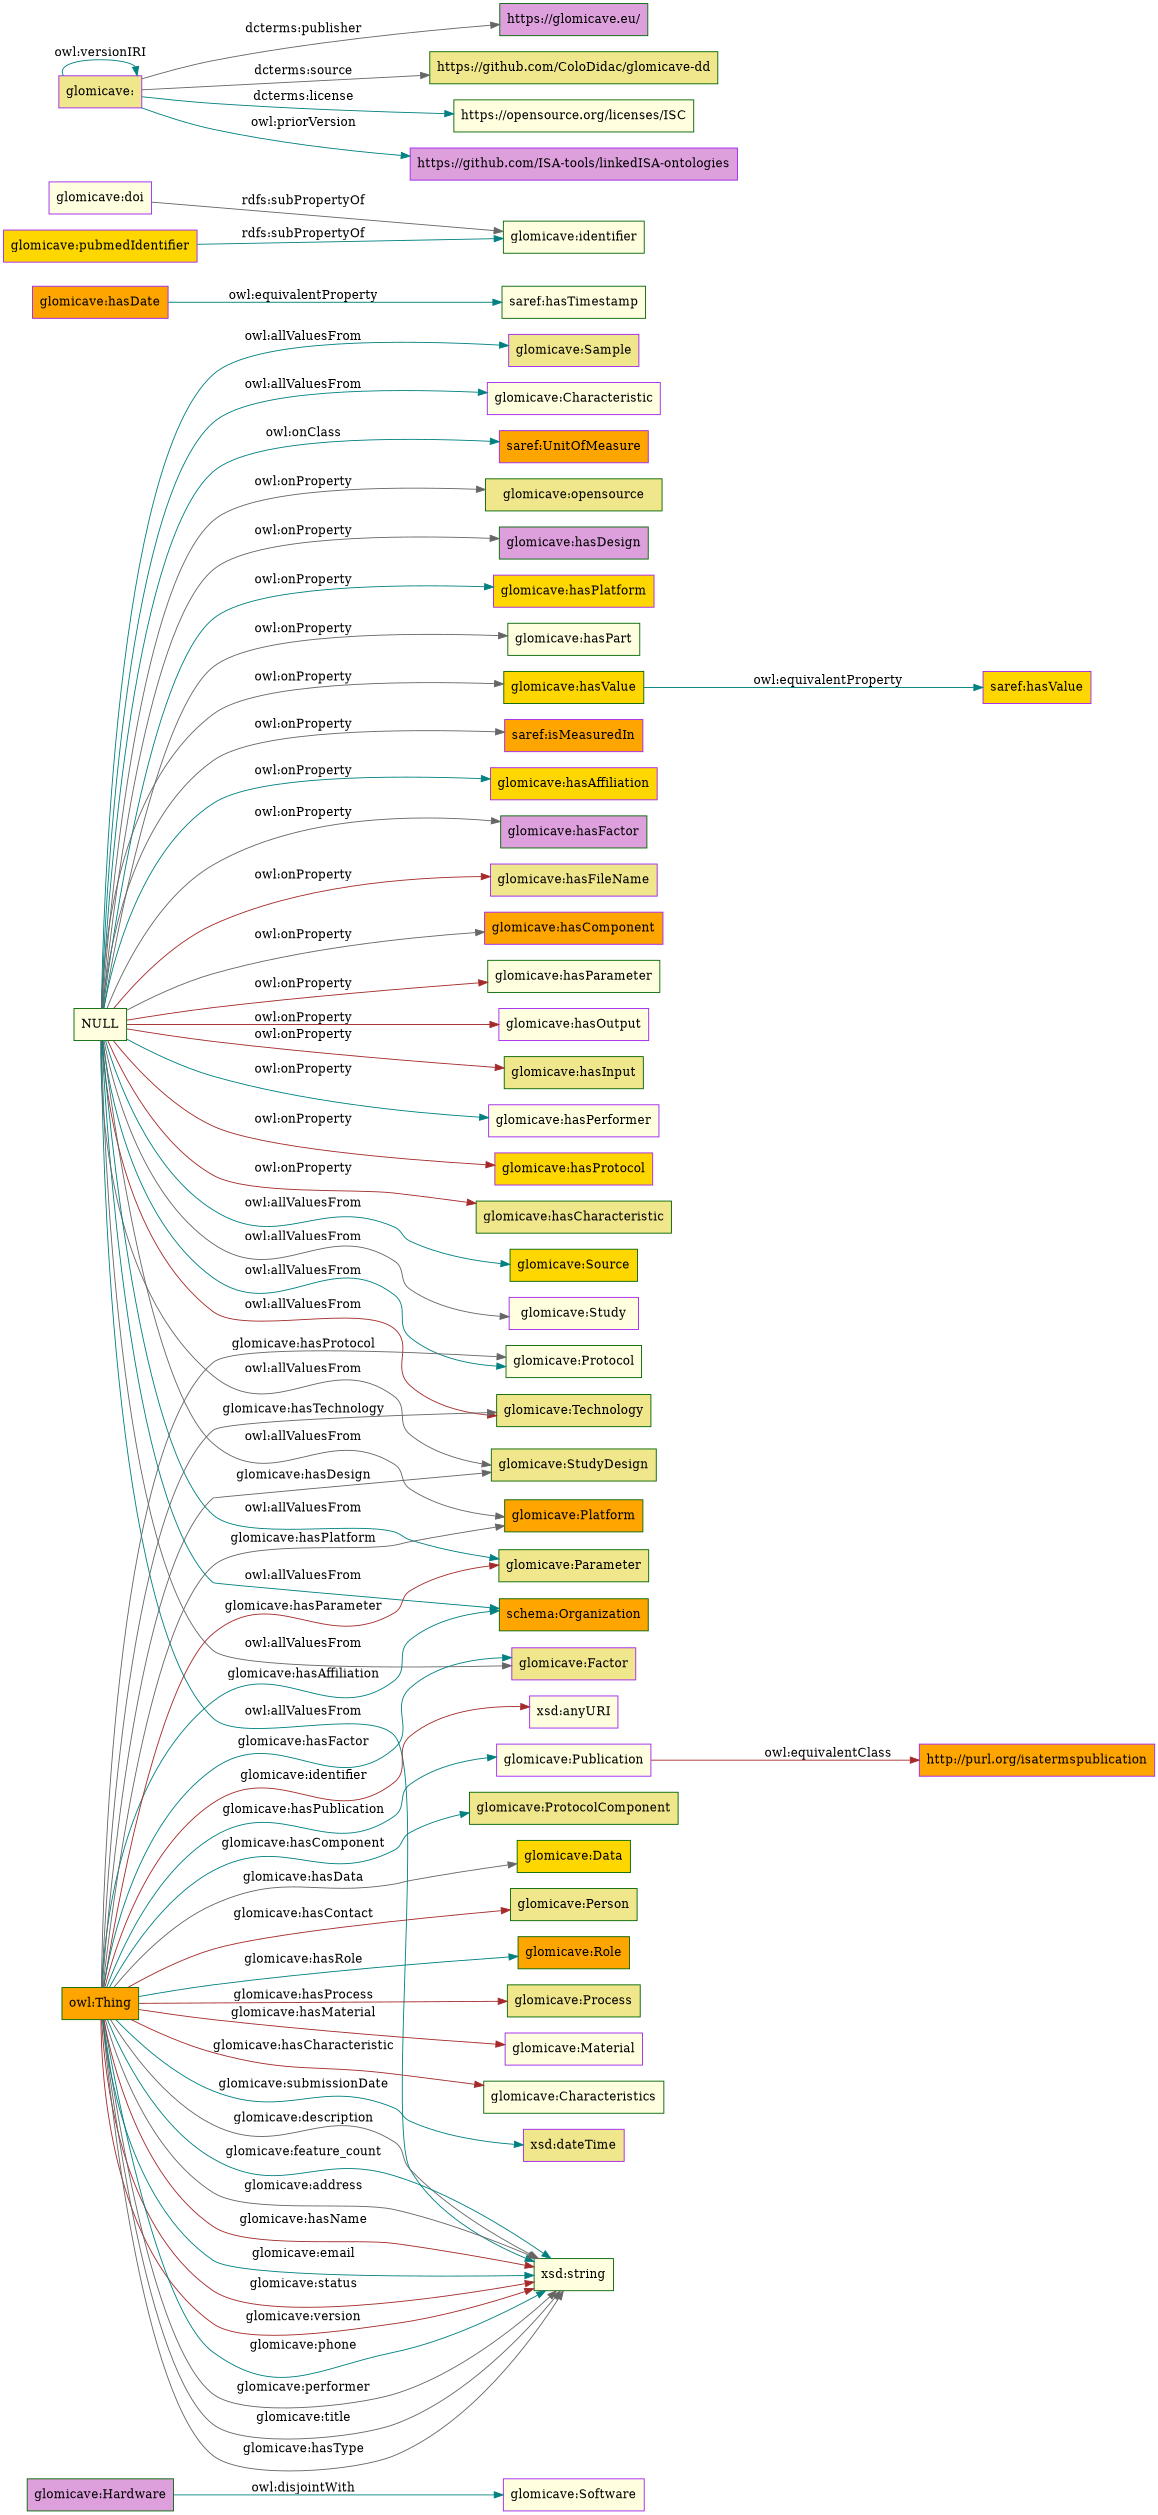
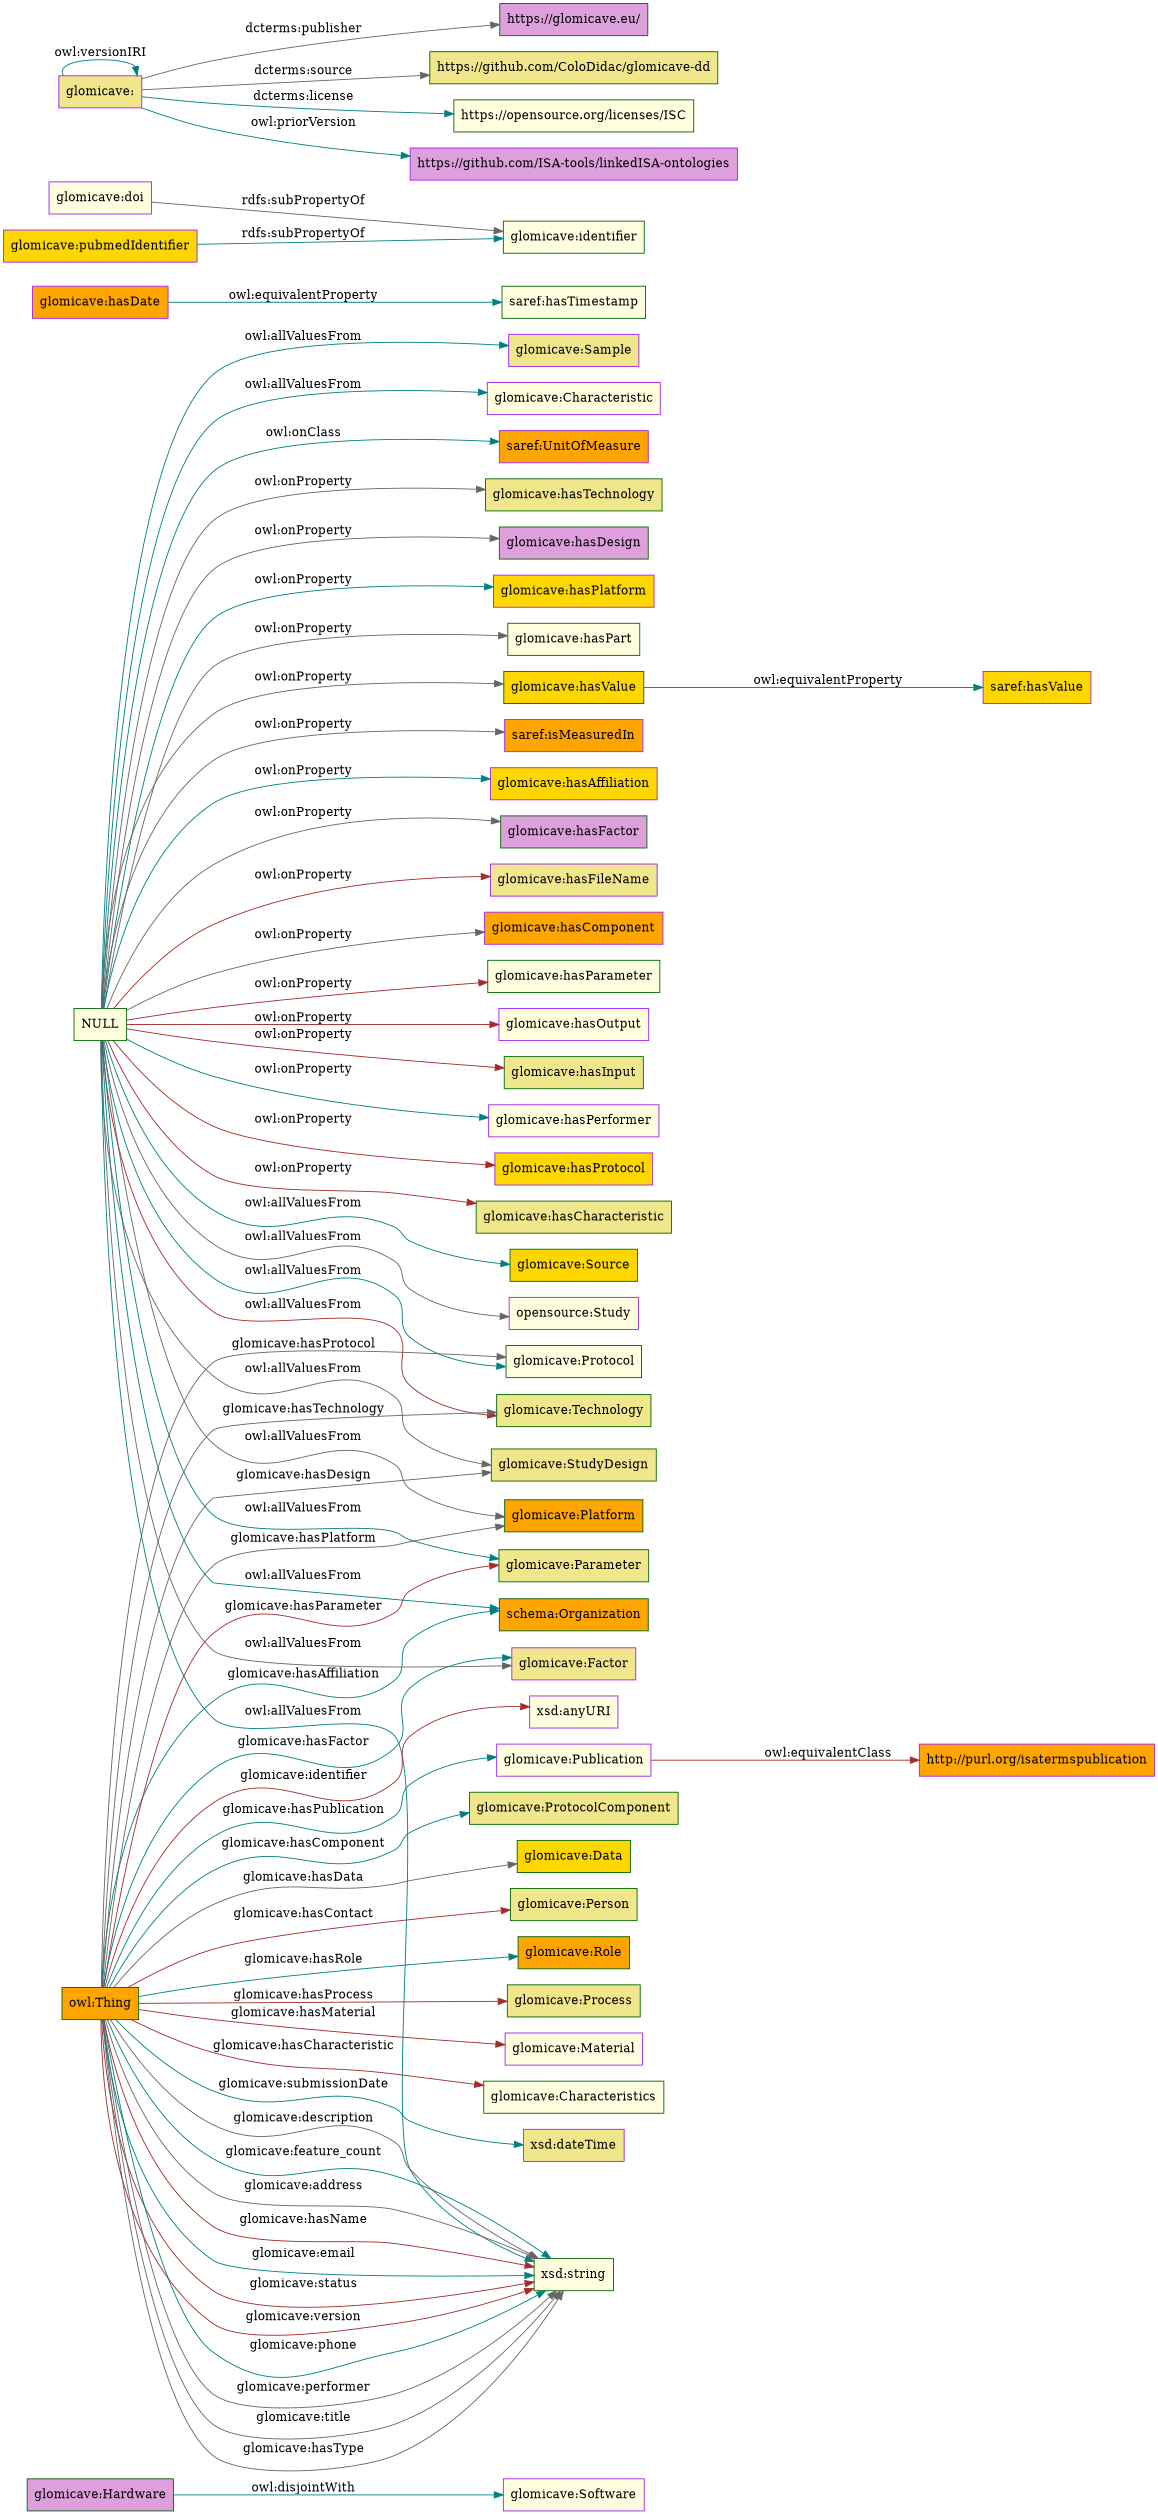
node "glomicave:opensource": label "glomicave:opensource" -> "glomicave:hasTechnology"
node "glomicave:Study": label "glomicave:Study" -> "opensource:Study"
